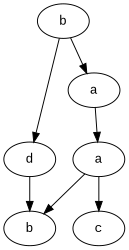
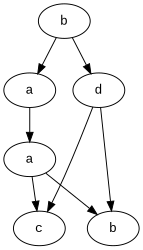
edge "d" -> "c": added
